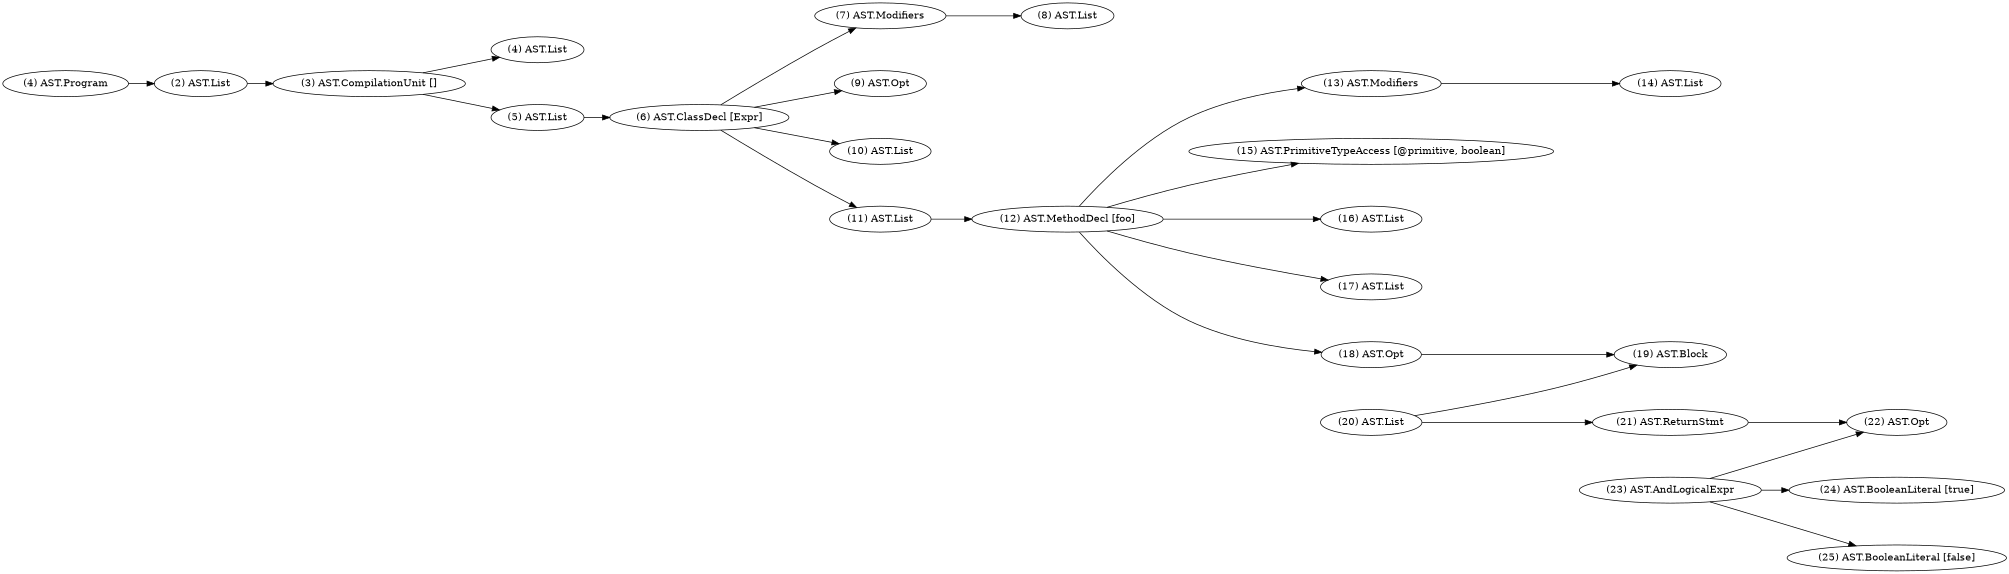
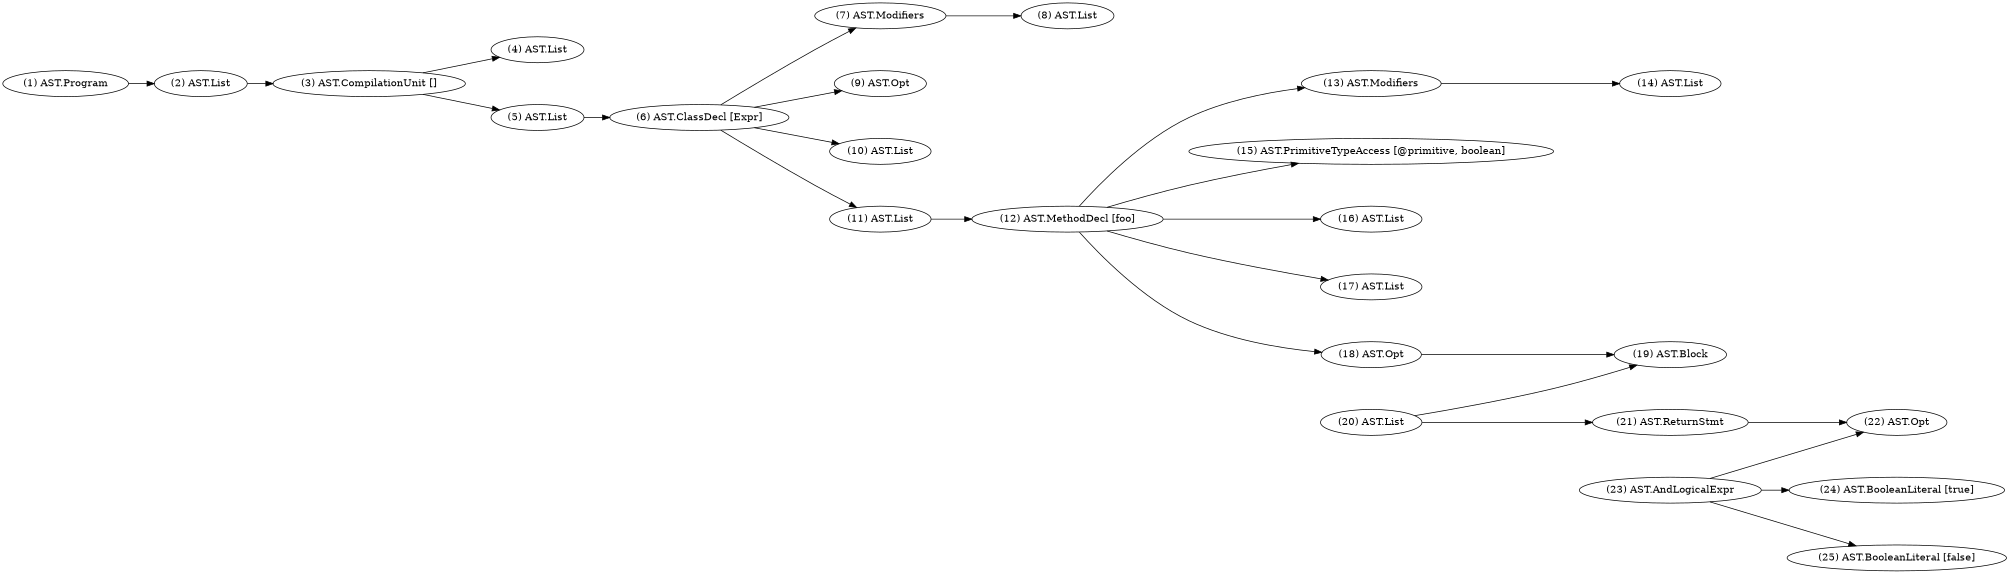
node "(4) AST.Program": label "(4) AST.Program" -> "(1) AST.Program"
